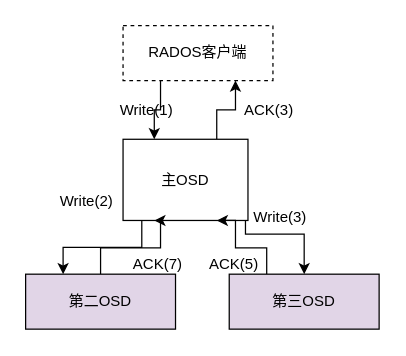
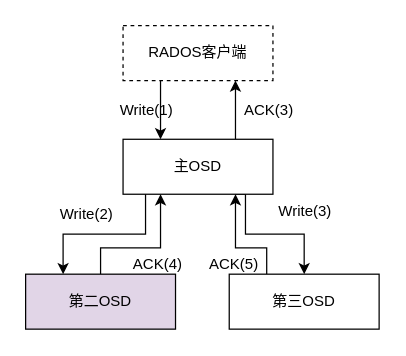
node "主OSD": size 125x81 -> 150x55
node "Write(2)": moved (87, 202) -> (87, 214)
node "Write(3)": moved (281, 218) -> (306, 212)
node "ACK(7)": label "ACK(7)" -> "ACK(4)"
node "第三OSD": fillcolor #e1d5e7 -> #ffffff
